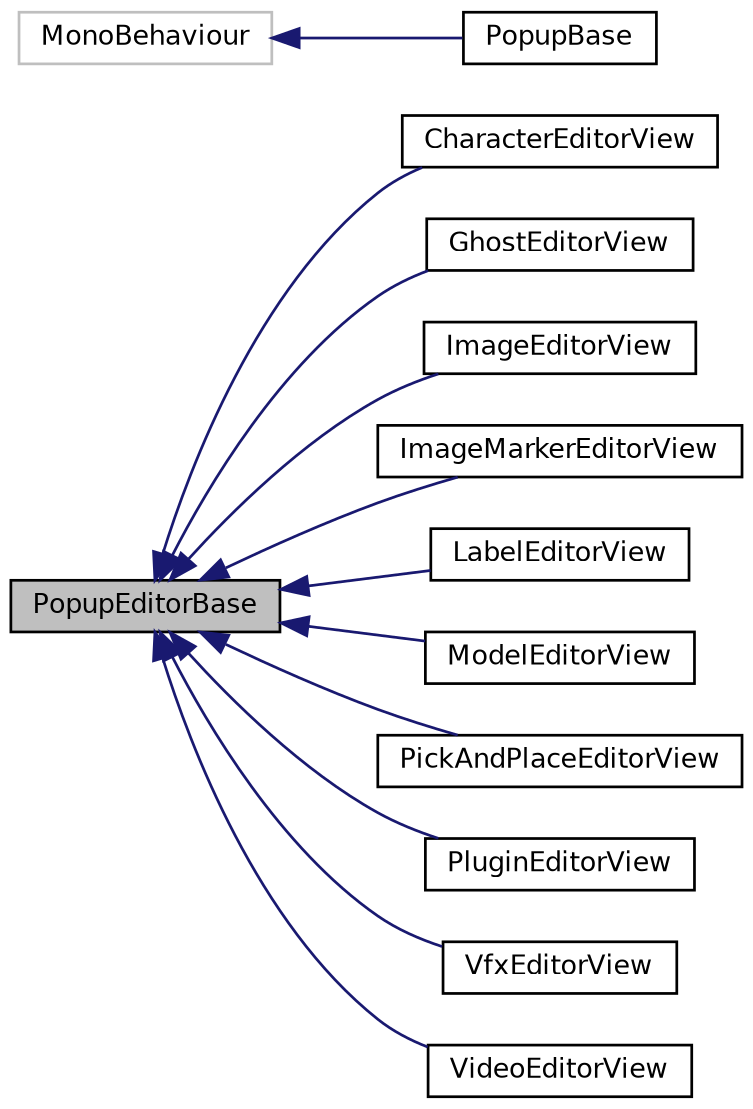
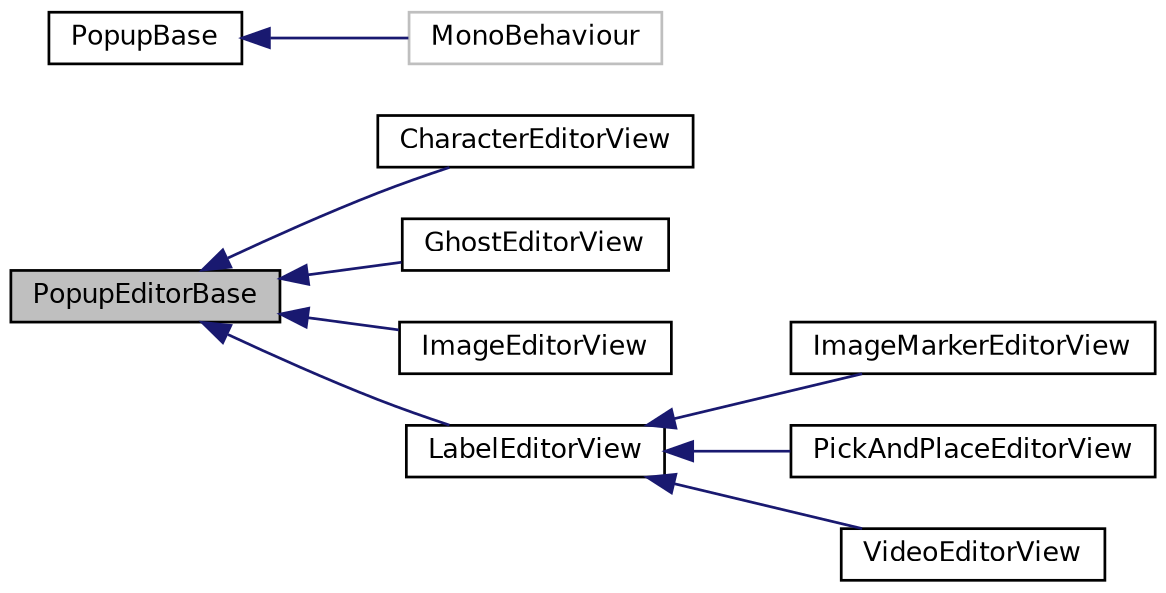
edge "PopupBase" -> "MonoBehaviour": reversed
edge "ImageMarkerEditorView" -> "PopupEditorBase": now "ImageMarkerEditorView" -> "LabelEditorView"
node "ModelEditorView": removed
edge "PickAndPlaceEditorView" -> "PopupEditorBase": now "PickAndPlaceEditorView" -> "LabelEditorView"
node "PluginEditorView": removed
edge "VideoEditorView" -> "PopupEditorBase": now "VideoEditorView" -> "LabelEditorView"
node "VfxEditorView": removed
